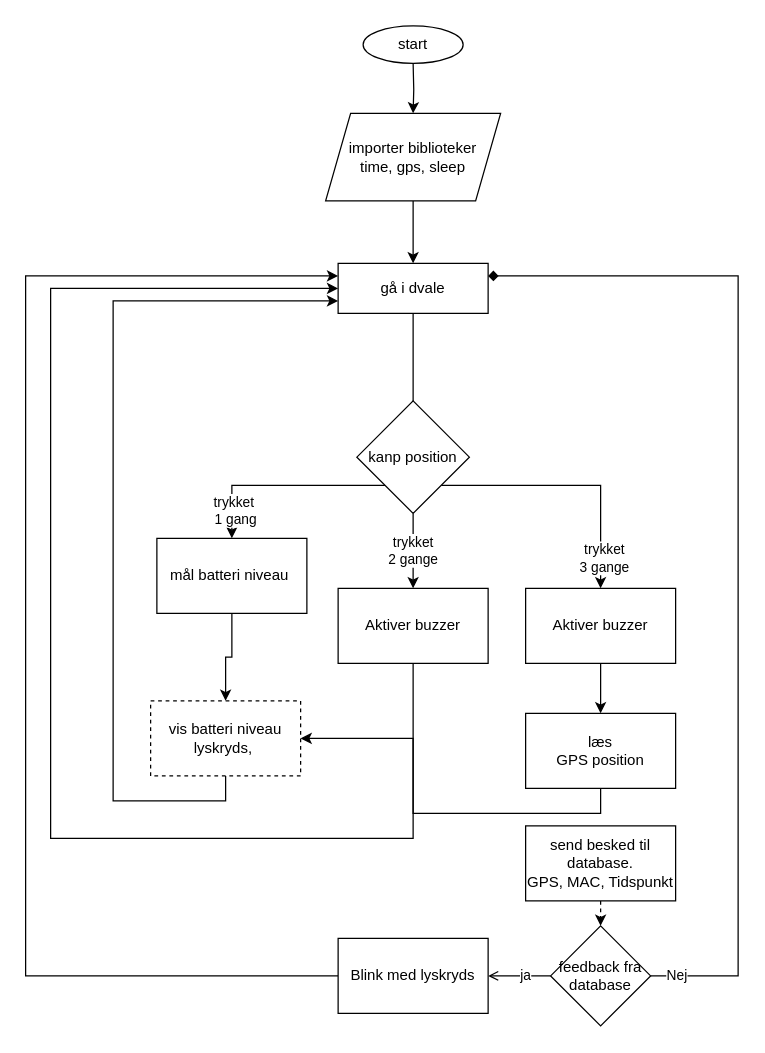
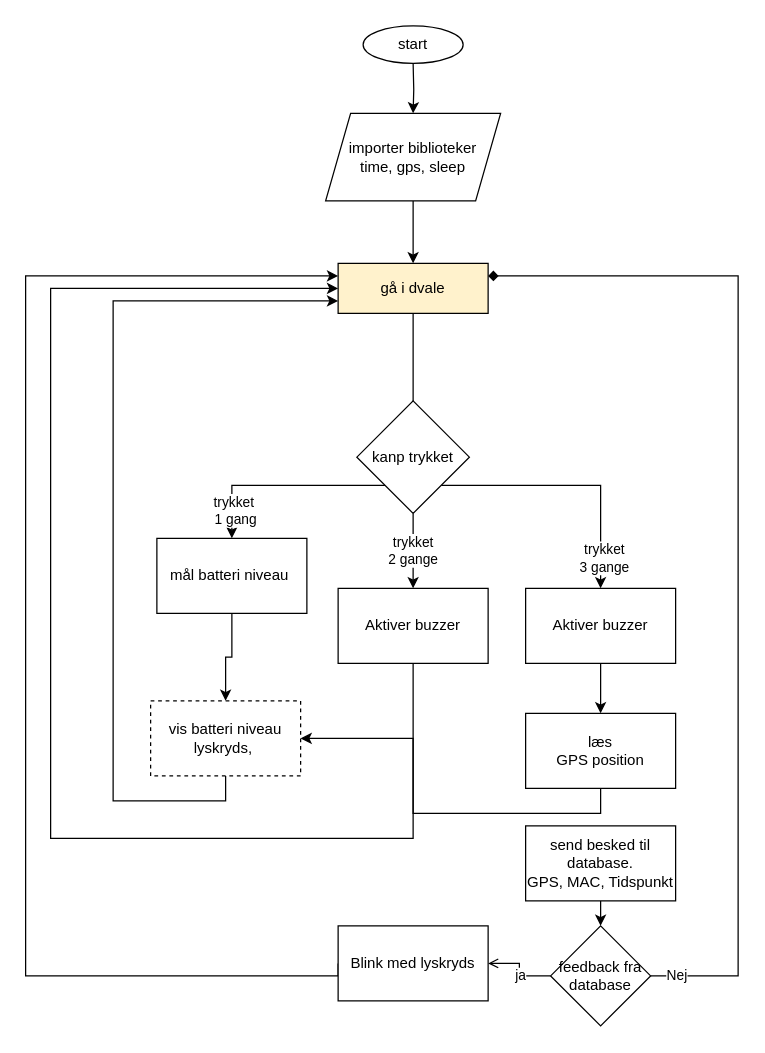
node "gå i dvale": fillcolor #ffffff -> #fff2cc
node "kanp position": label "kanp position" -> "kanp trykket"
edge "send besked til database. GPS, MAC, Tidspunkt" -> "feedback fra database": style dashed -> solid
node "Blink med lyskryds": moved (413, 976) -> (413, 963)
